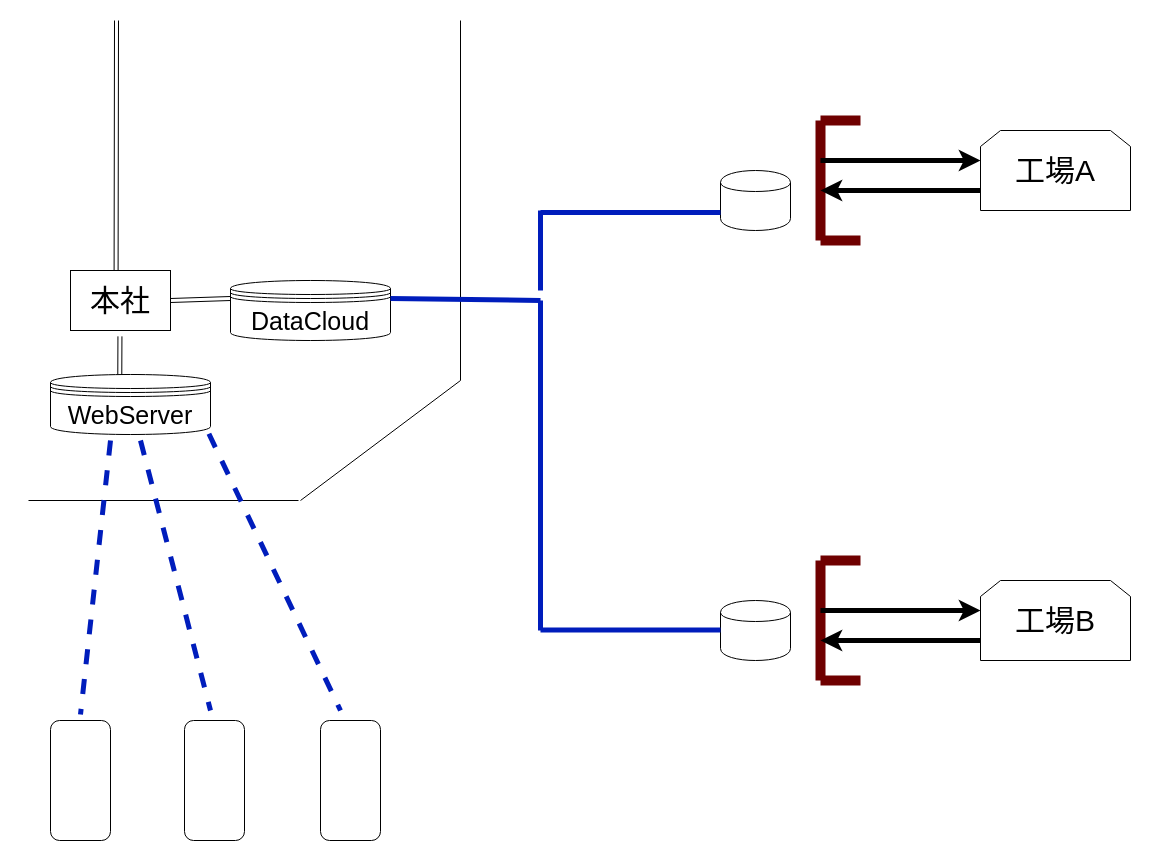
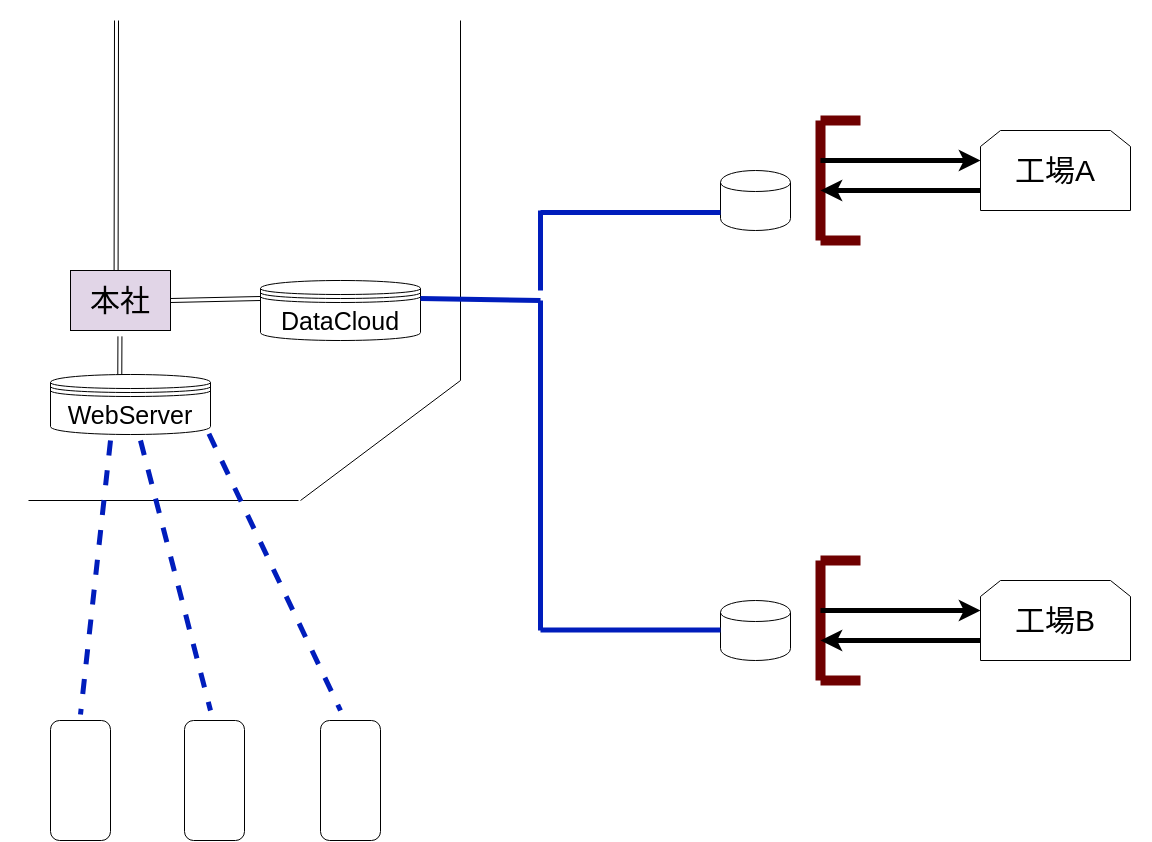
node "本社": fillcolor #ffffff -> #e1d5e7
node "DataCloud": moved (311, 311) -> (341, 311)
